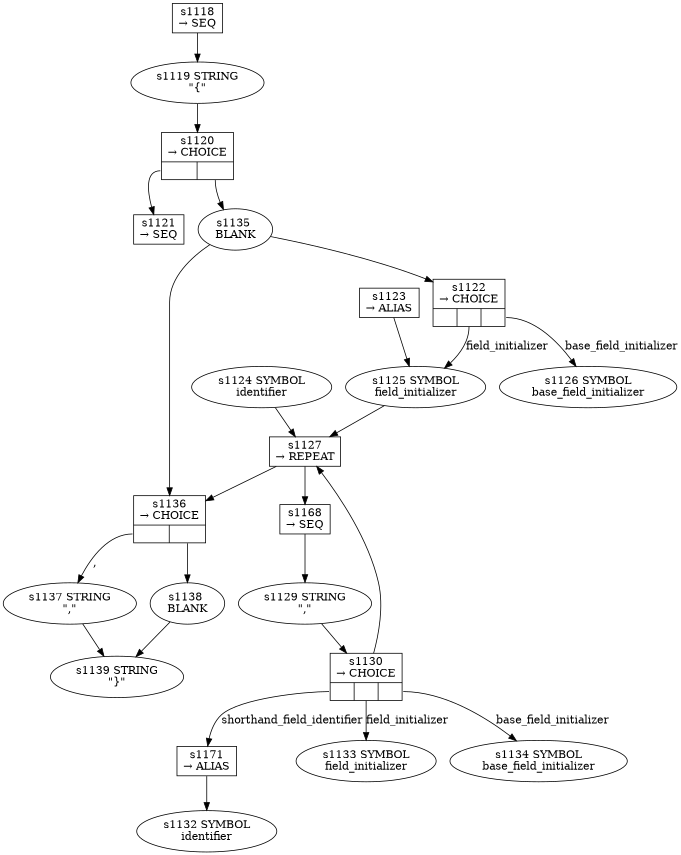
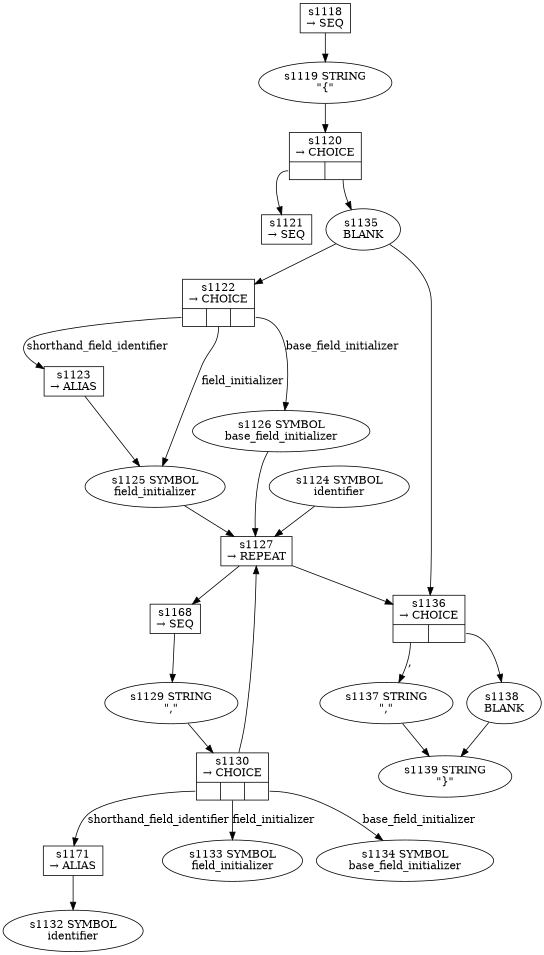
edge "s1122" -> "s1123 → ALIAS": added, label "shorthand_field_identifier"
edge "s1126 SYMBOL base_field_initializer" -> "s1127 → REPEAT": added
